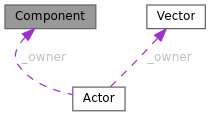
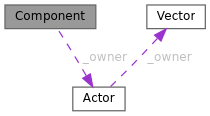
edge "Actor" -> "Component": reversed
